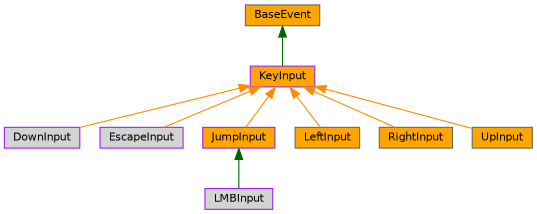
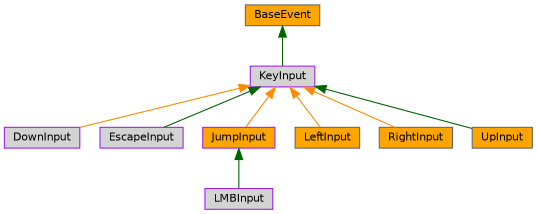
node "KeyInput": fillcolor orange -> lightgrey
edge "EscapeInput" -> "KeyInput": color darkorange -> darkgreen
edge "UpInput" -> "KeyInput": color darkorange -> darkgreen
